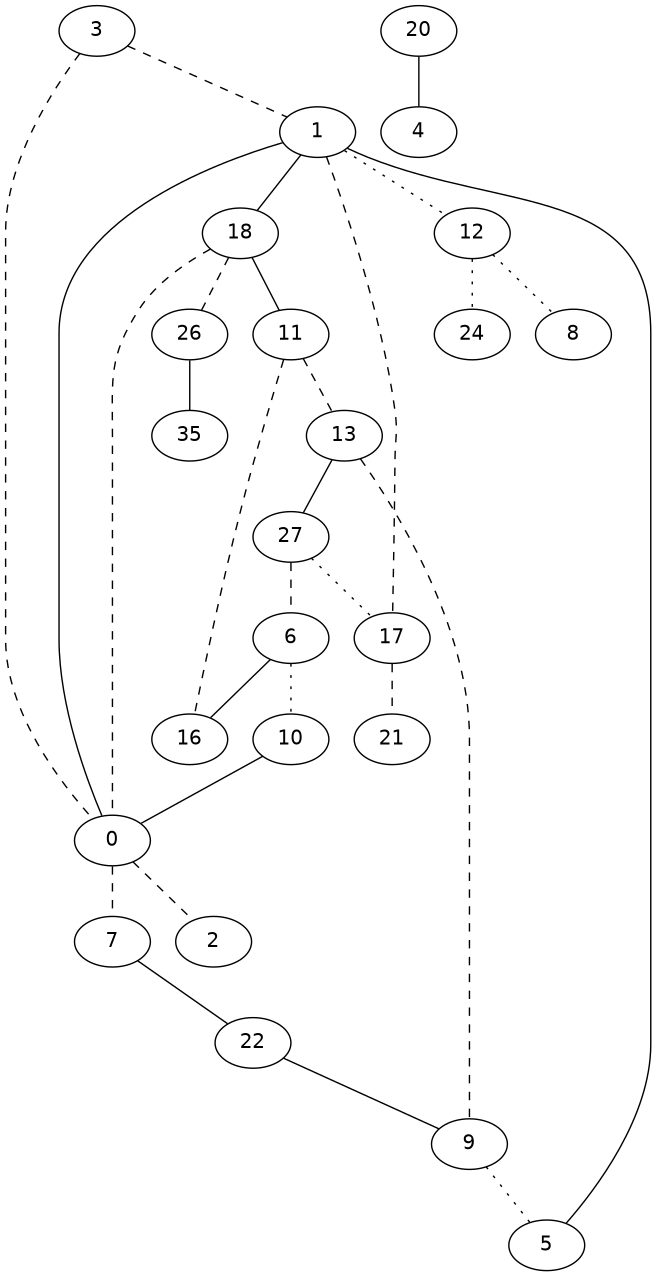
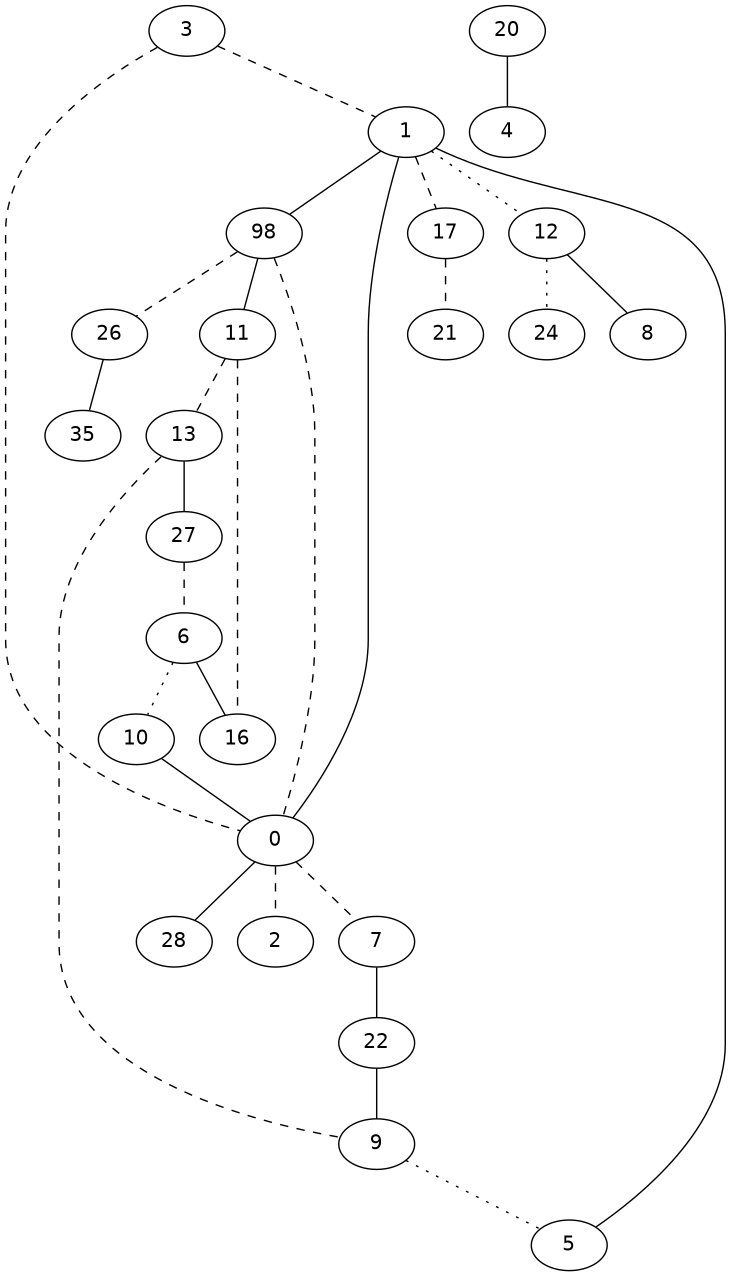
node "18": label "18" -> "98"
edge "12" -- "8": style dotted -> solid
edge "27" -- "17": removed
node "28": added
